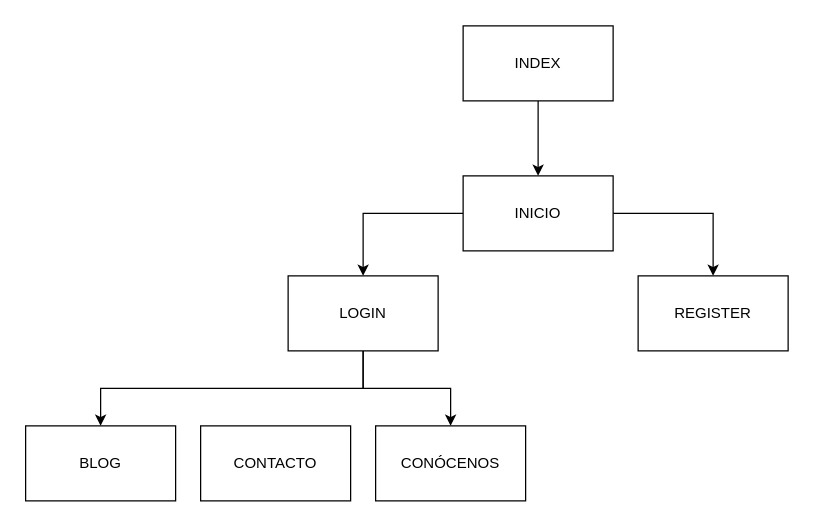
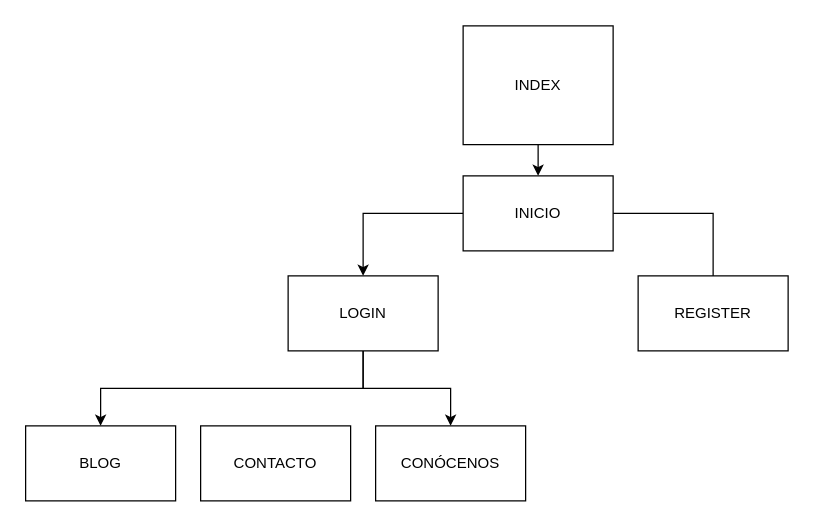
node "INDEX": size 150x75 -> 150x119
edge "INICIO" -> "REGISTER": arrowhead classic -> none
